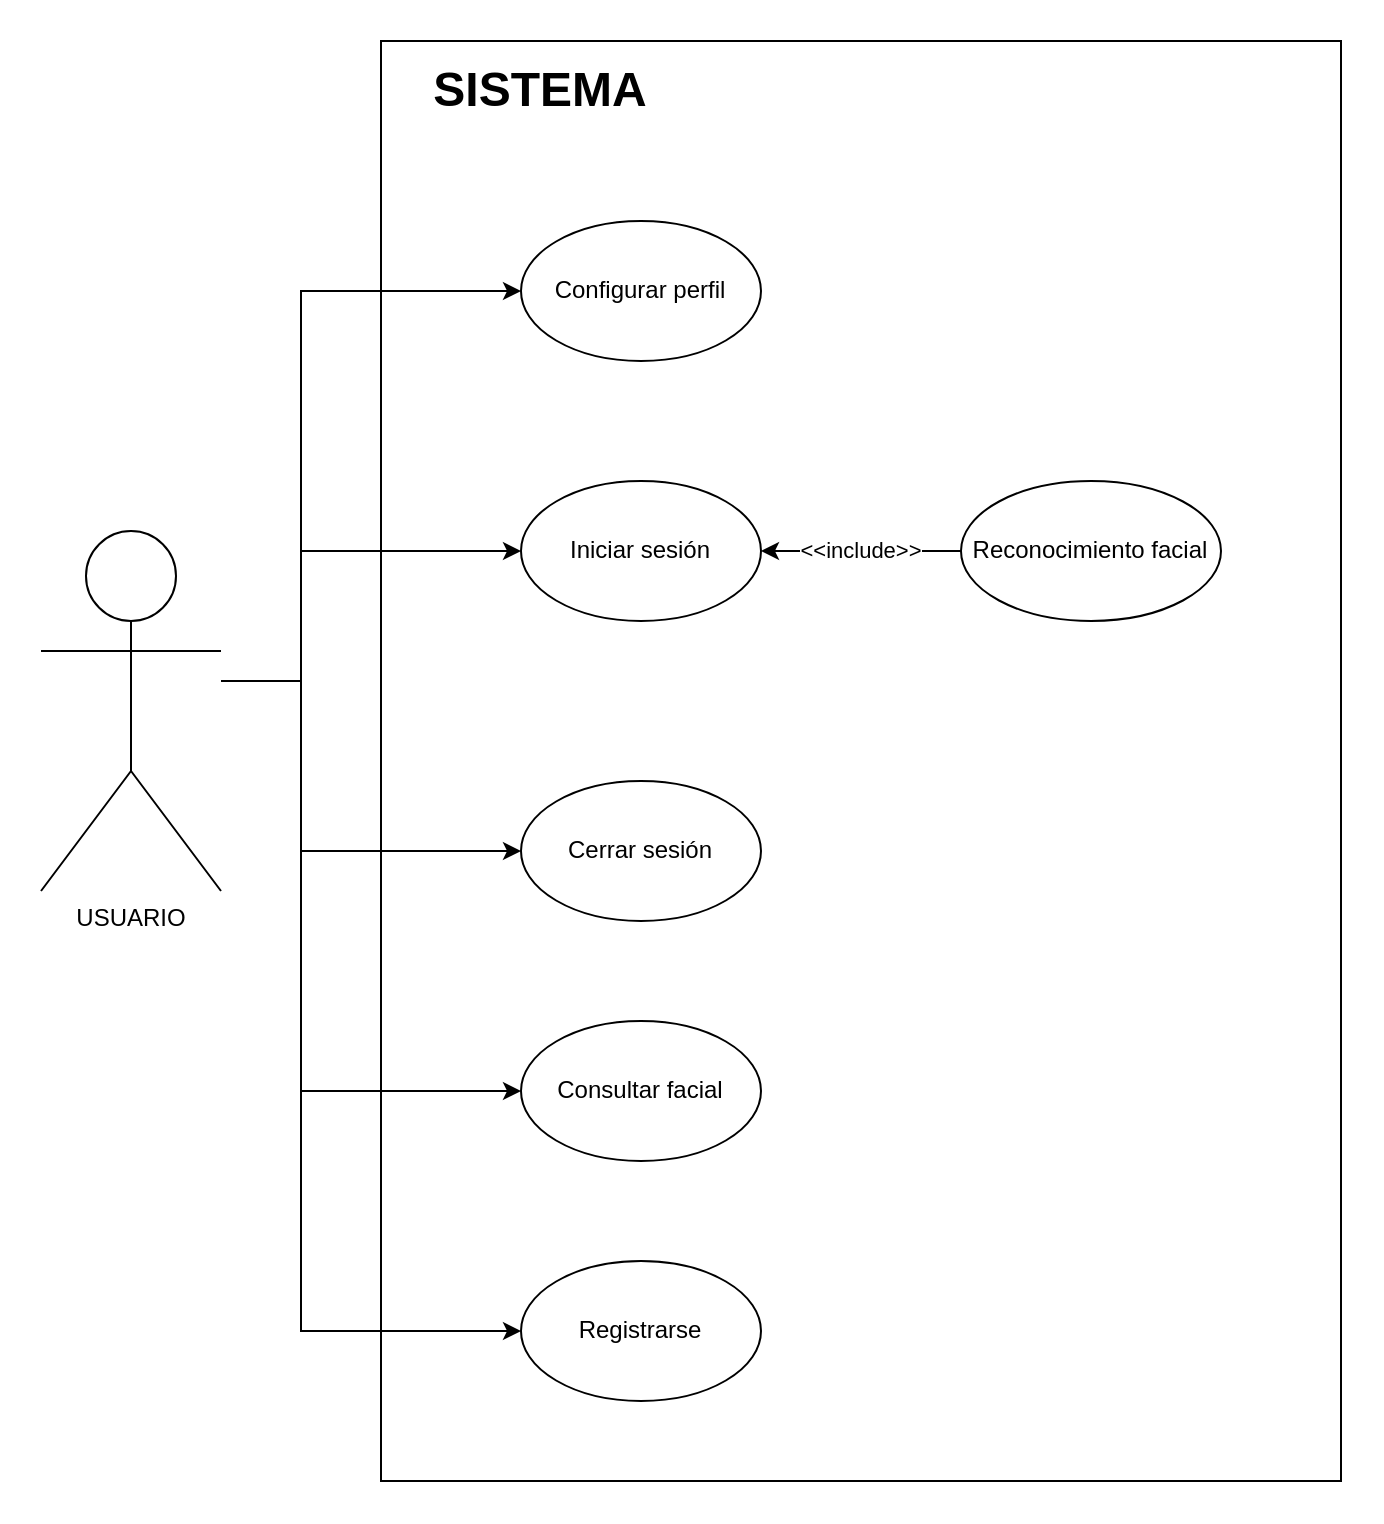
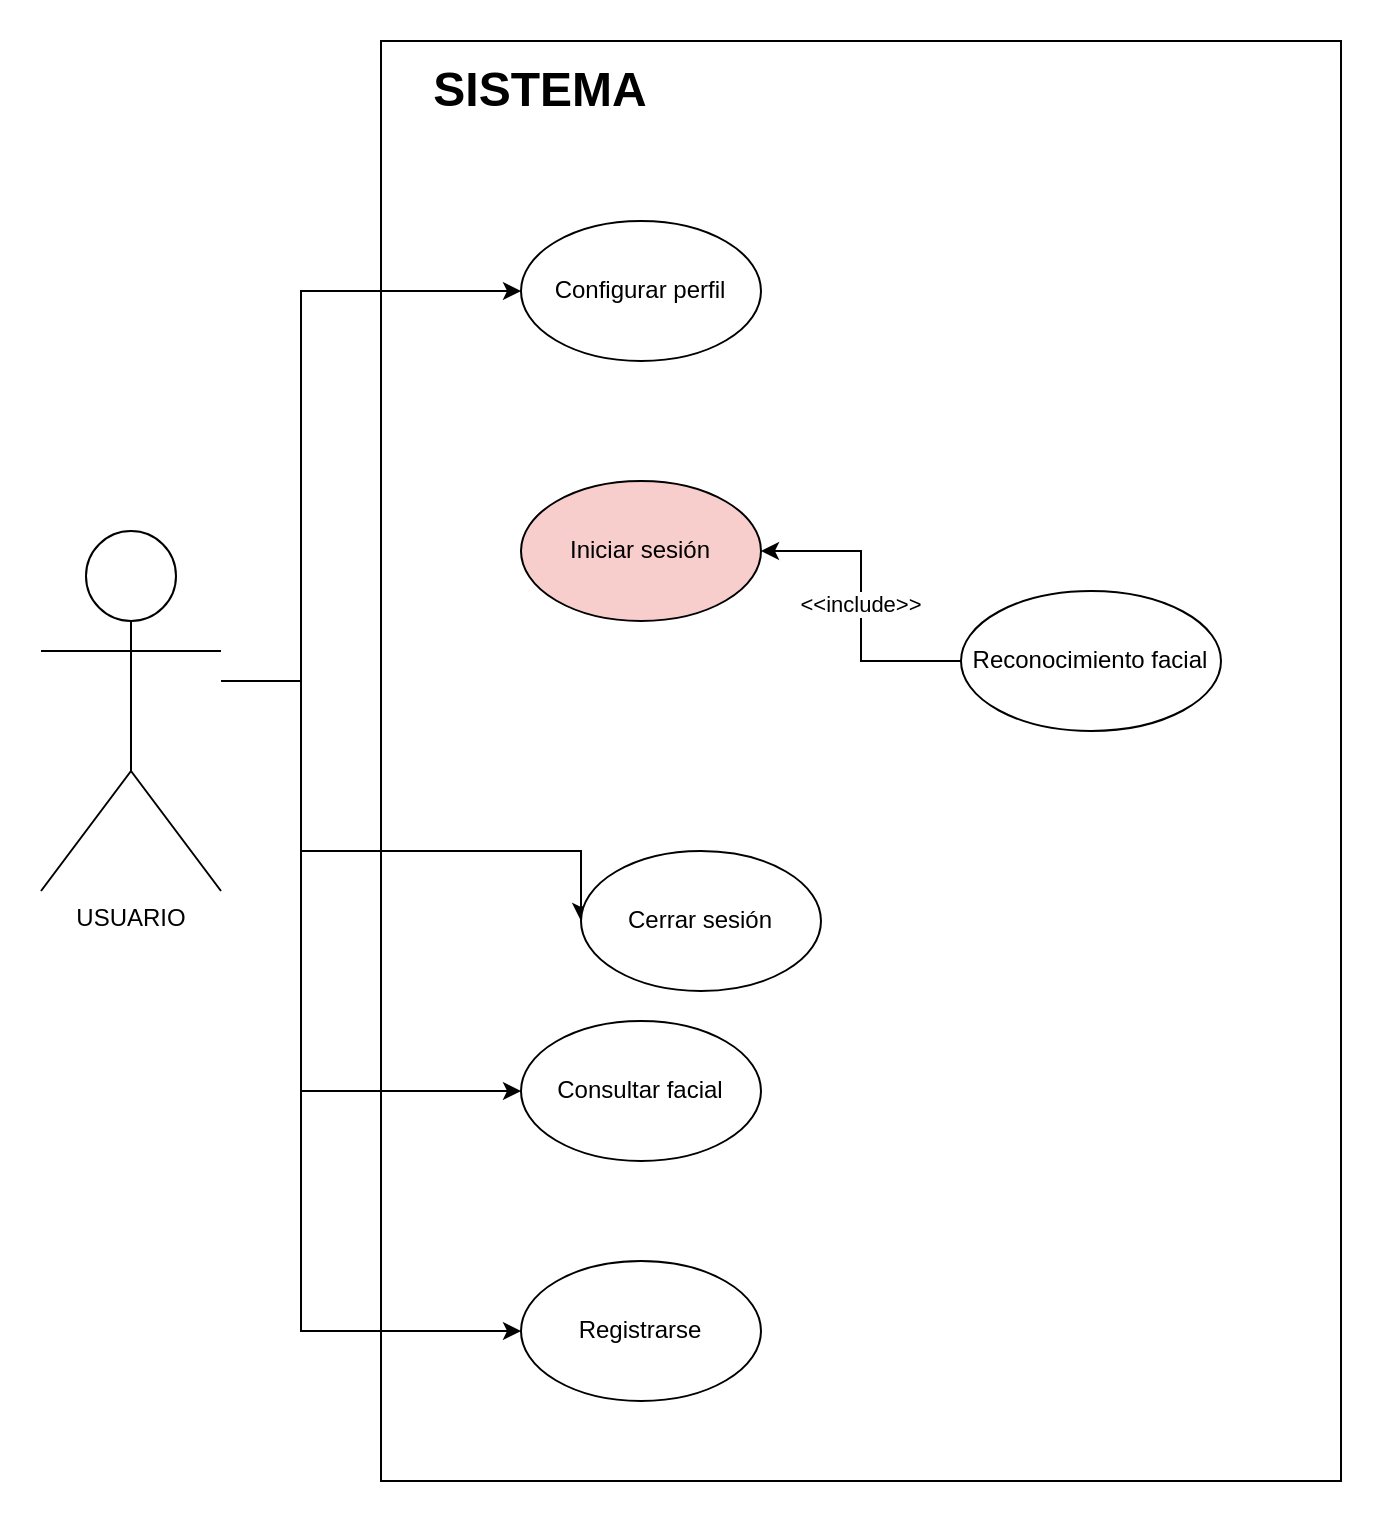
edge "USUARIO" -> "Iniciar sesión": removed
node "Iniciar sesión": fillcolor #ffffff -> #f8cecc
node "Reconocimiento facial": moved (1091, 551) -> (1091, 661)
node "Cerrar sesión": moved (641, 851) -> (701, 921)
